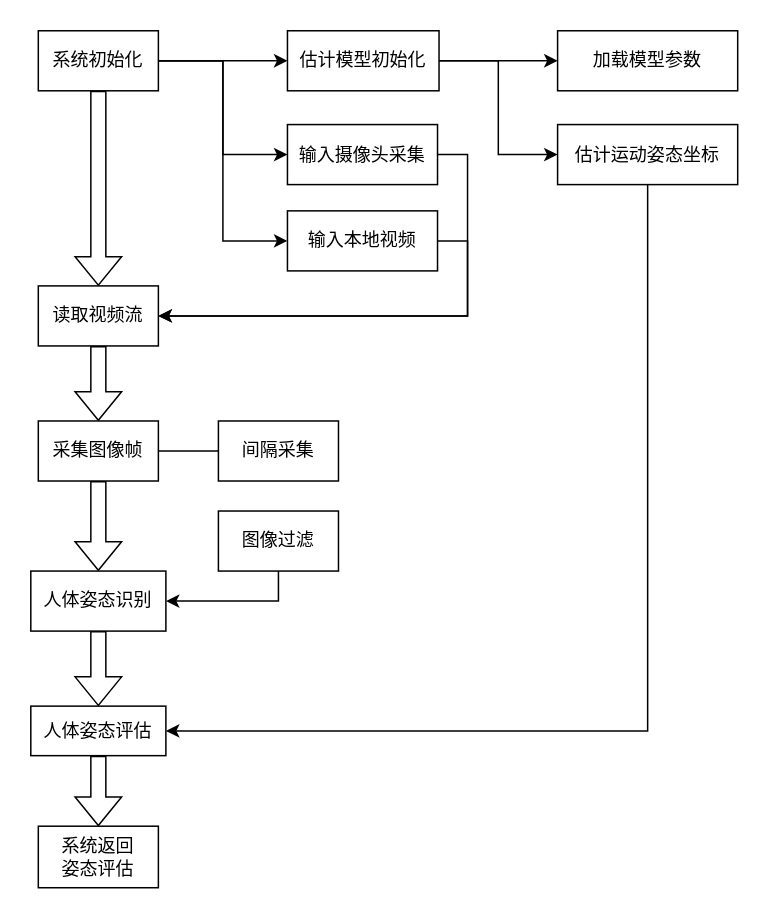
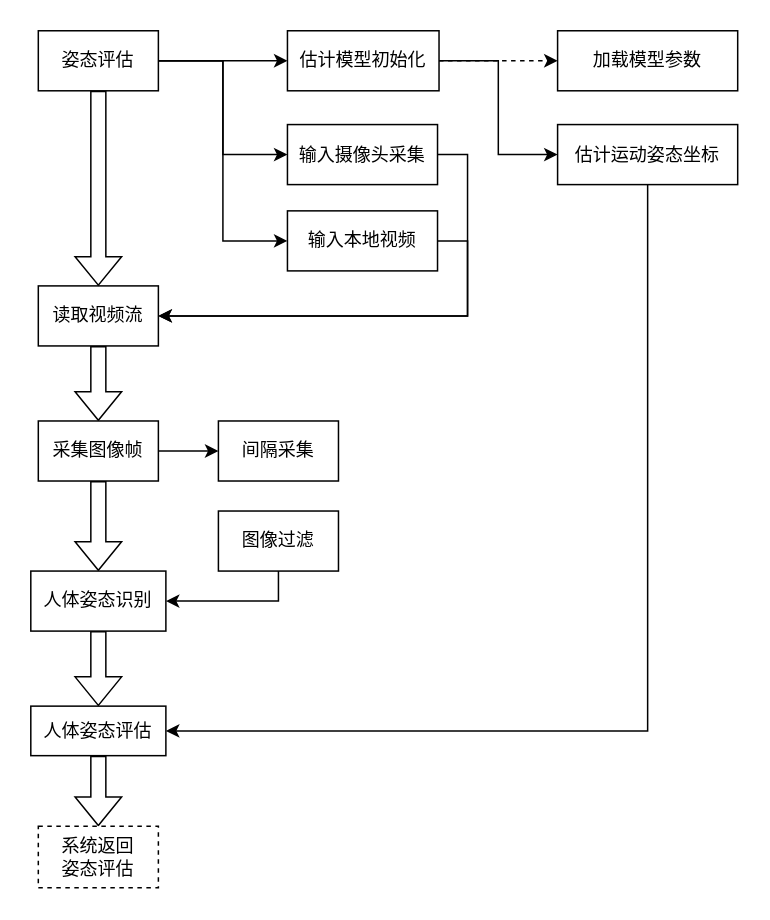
node "系统初始化": label "系统初始化" -> "姿态评估"
edge "估计模型初始化" -> "加载模型参数": style solid -> dashed
edge "采集图像帧" -- "间隔采集": arrowhead none -> classic
node "系统返回 姿态评估": style solid -> dashed
